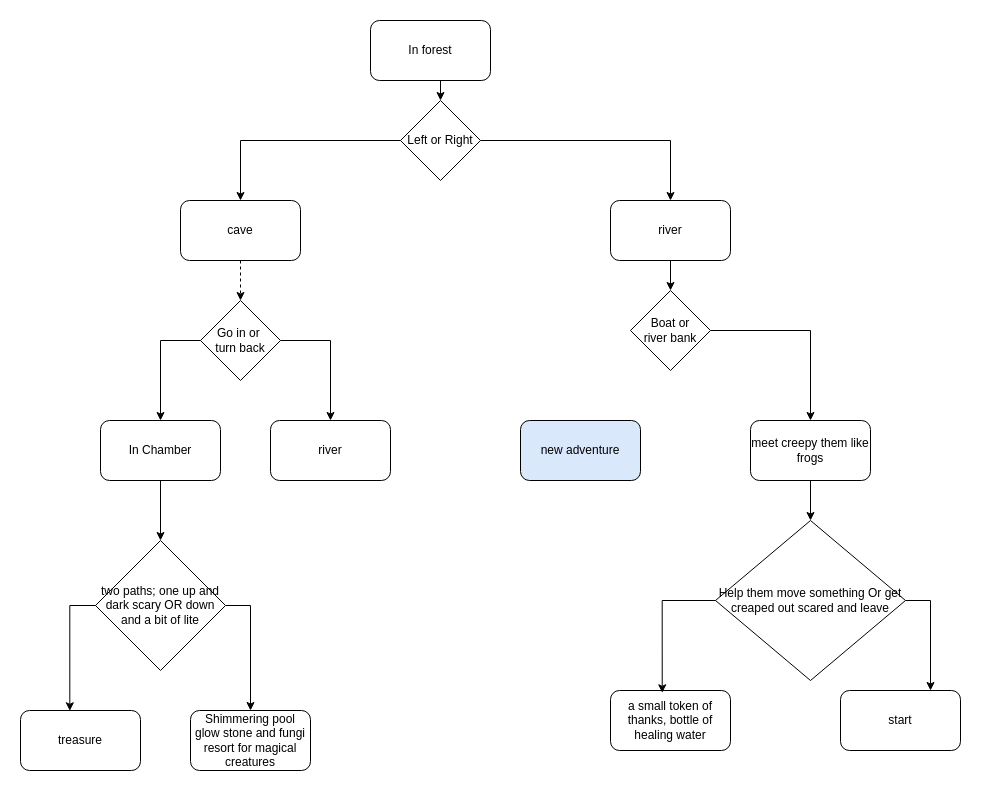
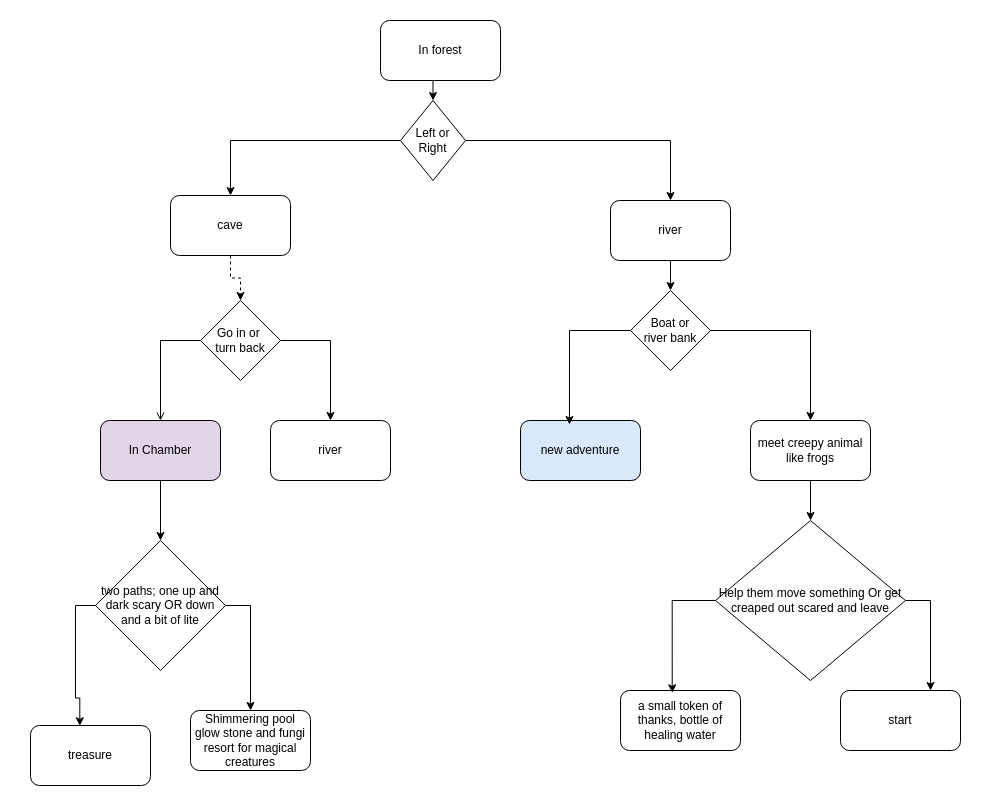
node "In forest": moved (431, 51) -> (441, 51)
node "Left or Right": size 80x80 -> 65x80
node "cave": moved (241, 231) -> (231, 226)
edge "Boat or river bank" -> "new adventure": added
edge "Go in or turn back" -> "In Chamber": arrowhead classic -> open
node "In Chamber": fillcolor #ffffff -> #e1d5e7
node "meet creepy them like frogs": label "meet creepy them like frogs" -> "meet creepy animal like frogs"
node "a small token of thanks, bottle of healing water": moved (671, 721) -> (681, 721)
node "treasure": moved (81, 741) -> (91, 756)
